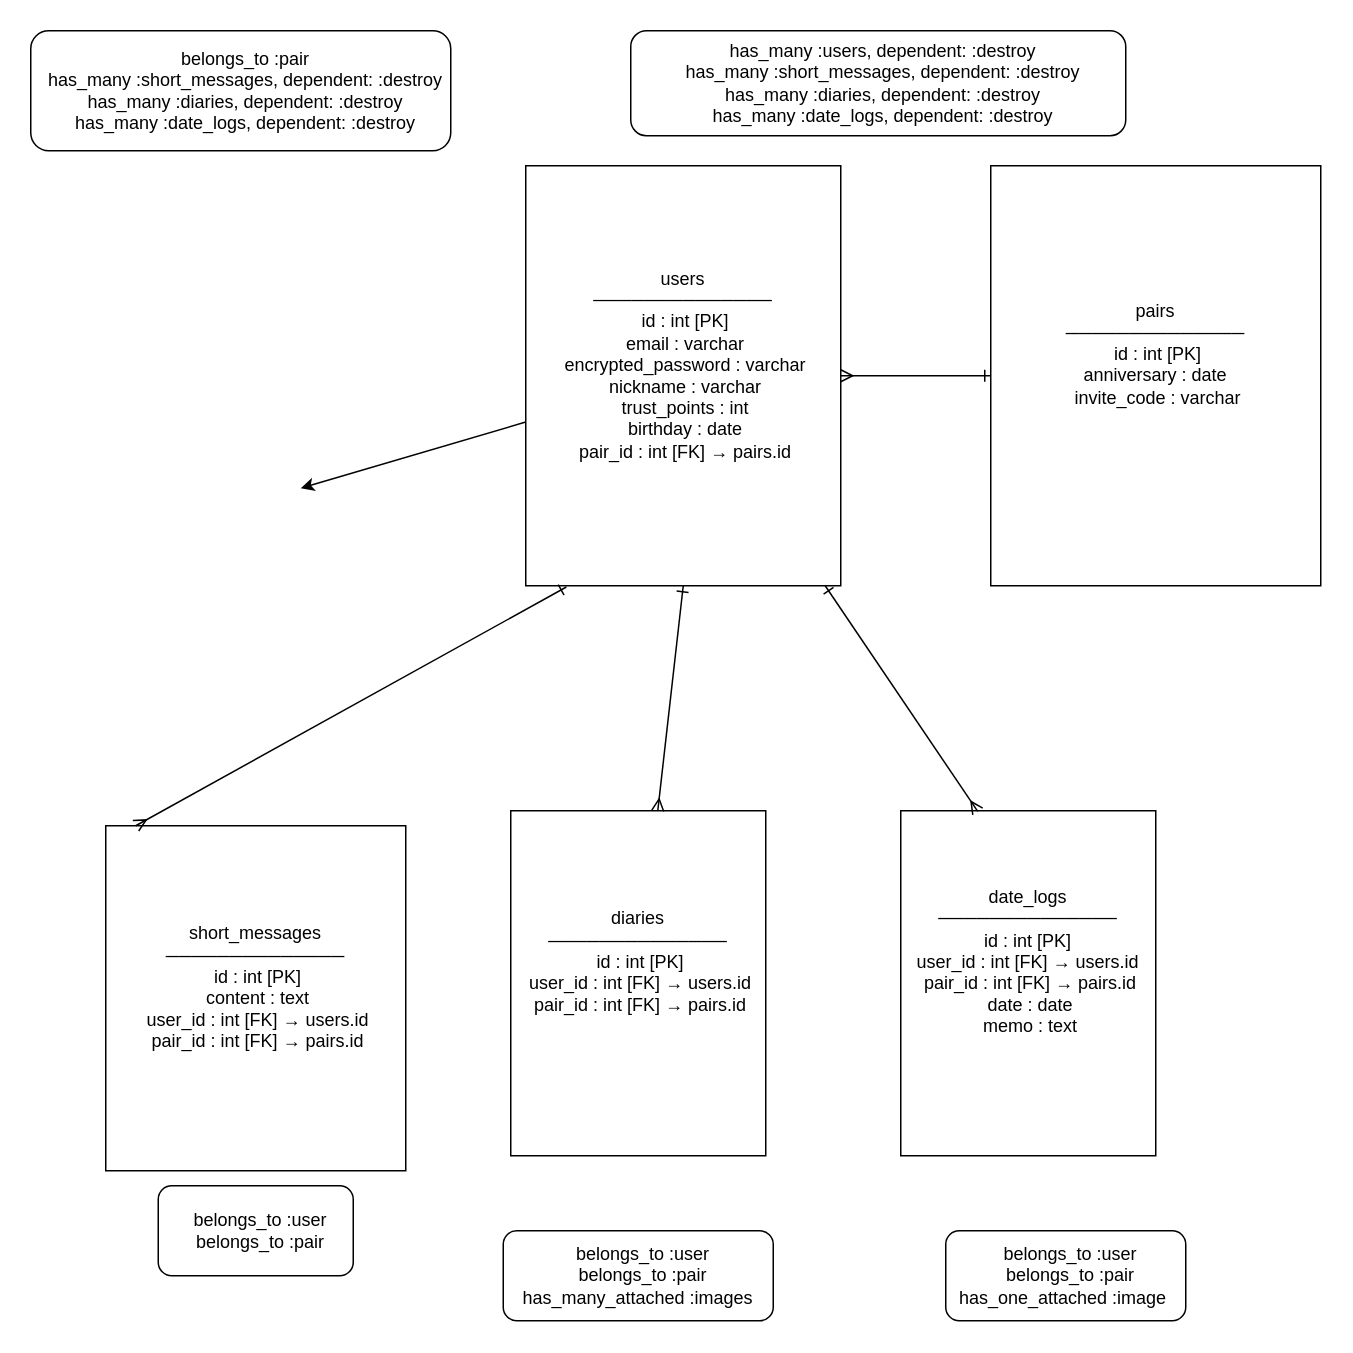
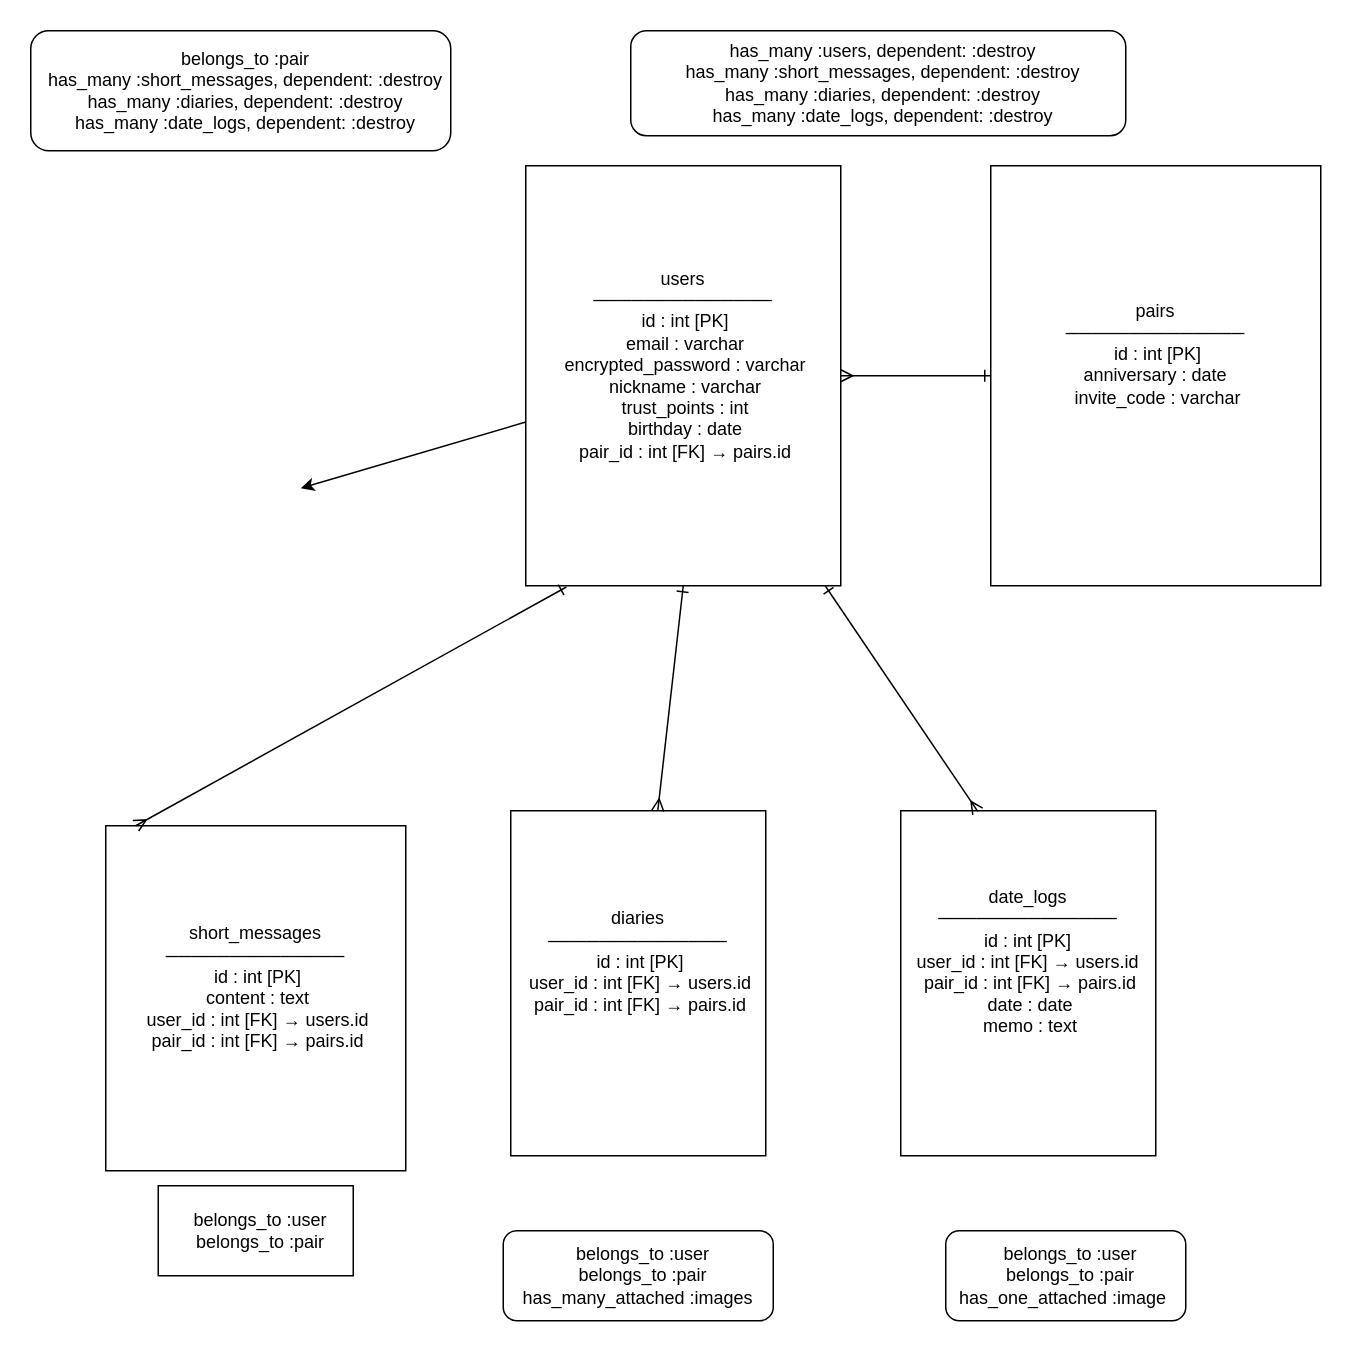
node "belongs_to :user belongs_to :pair": shape rounded rectangle -> rectangle
